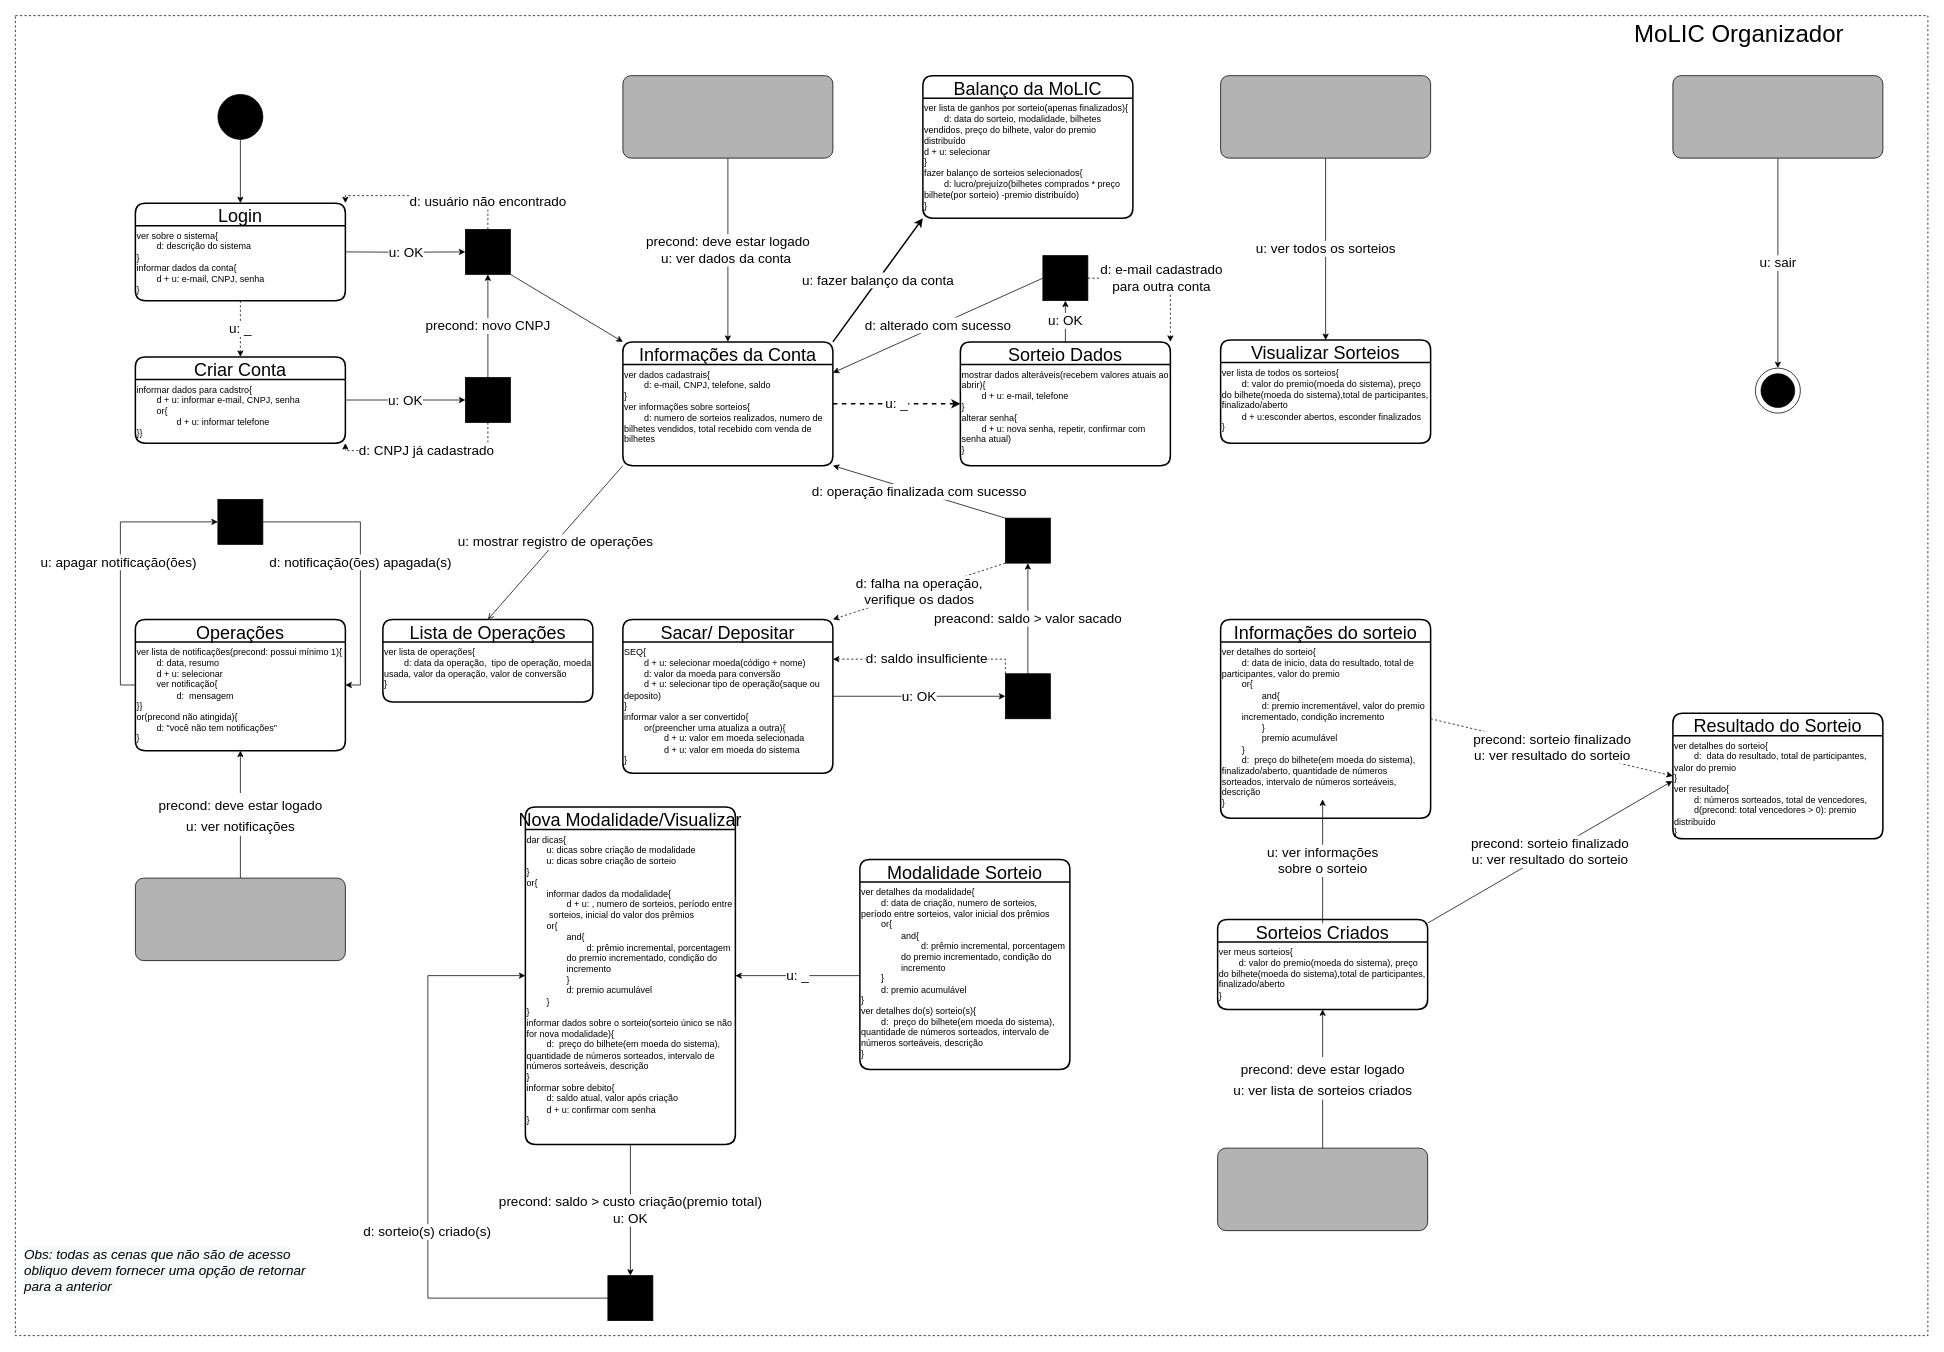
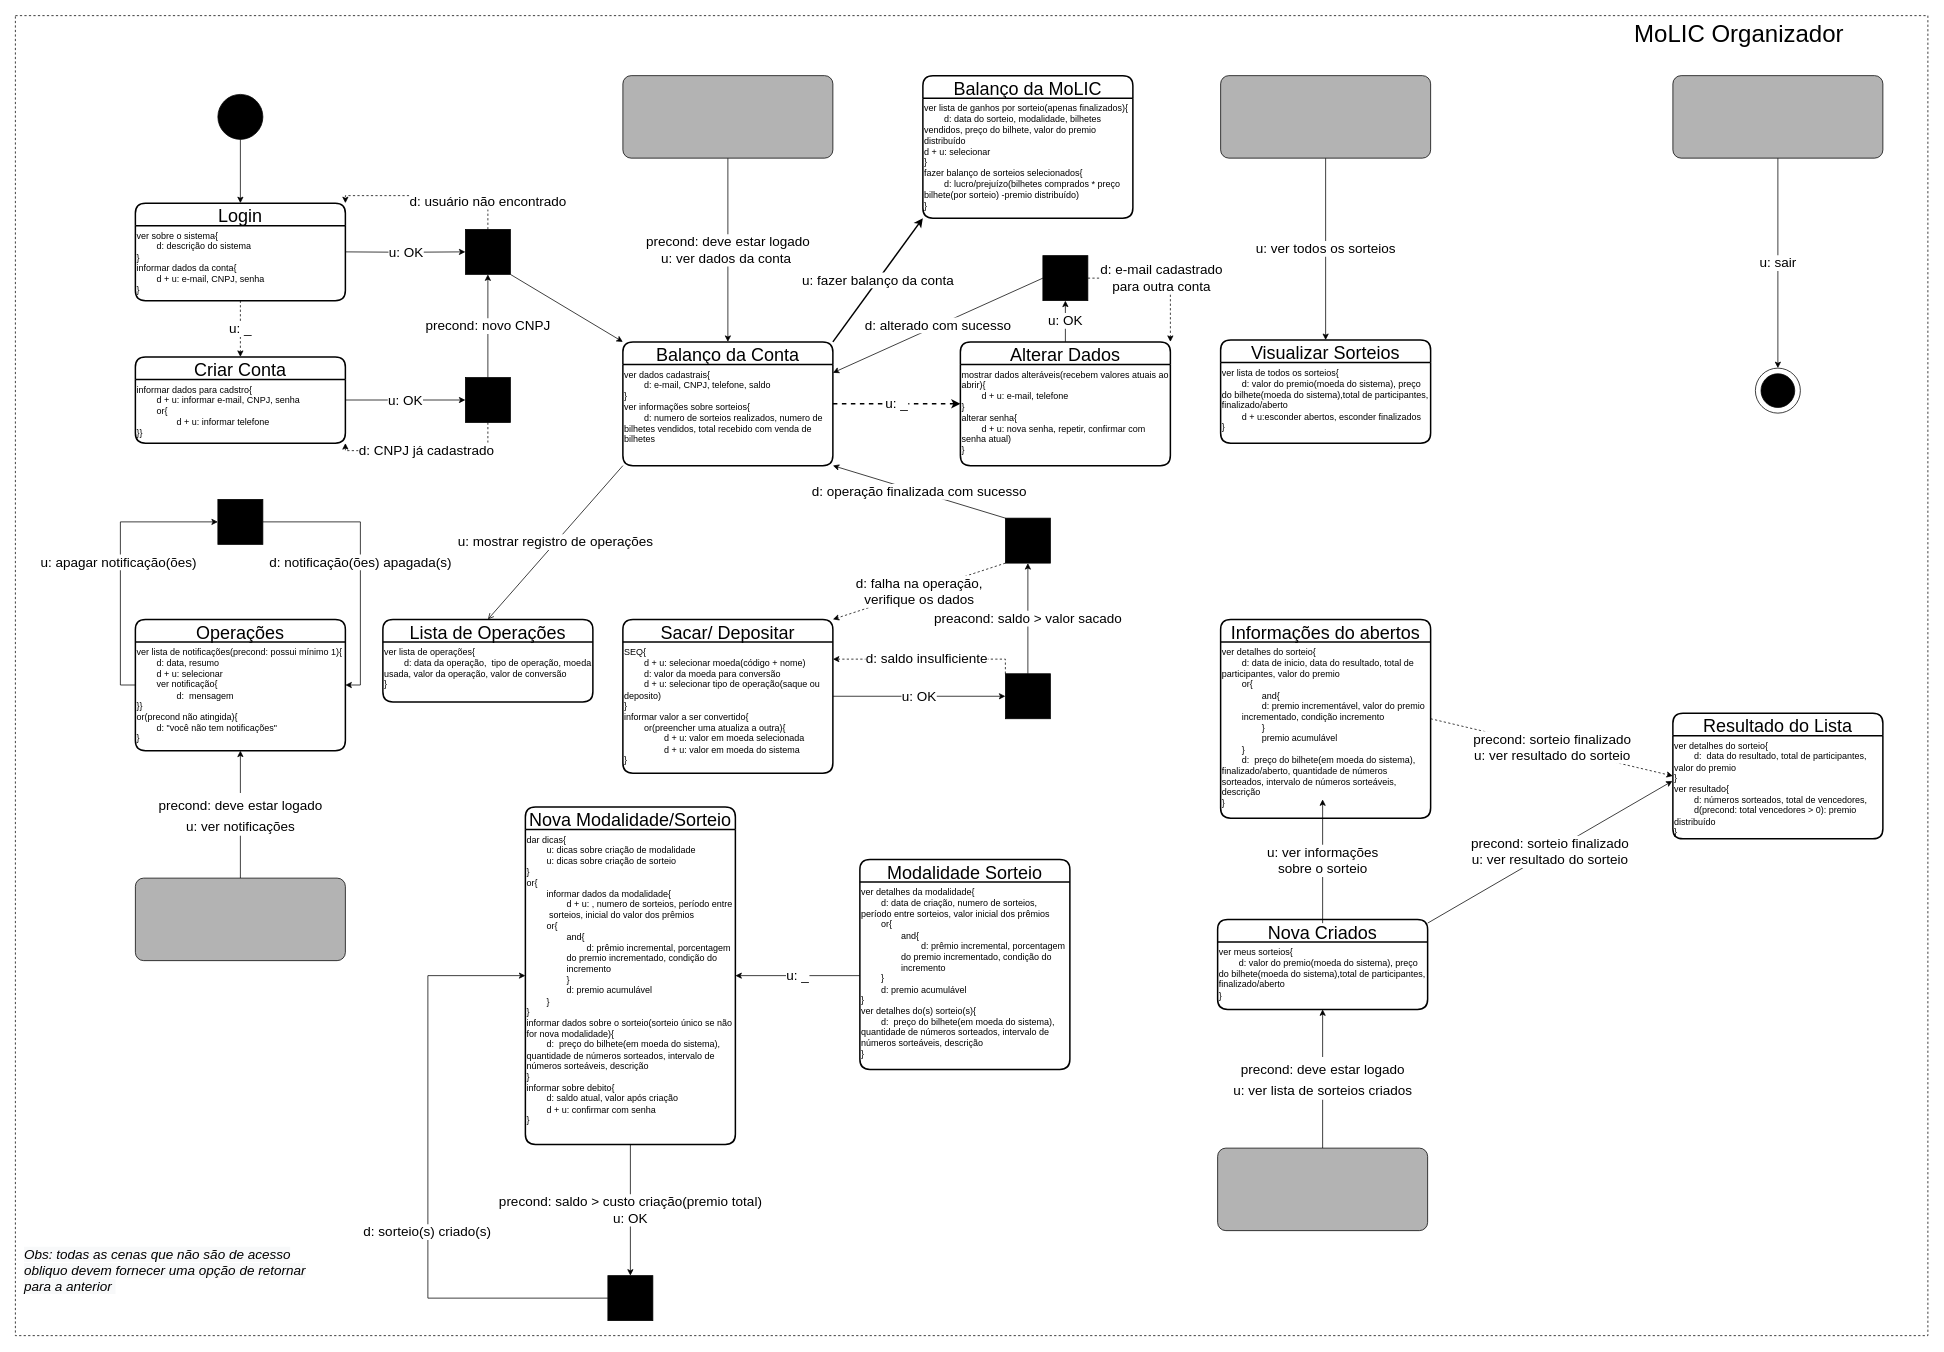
node "Informações da Conta": label "Informações da Conta" -> "Balanço da Conta"
node "Sorteio Dados": label "Sorteio Dados" -> "Alterar Dados"
node "Informações do sorteio": label "Informações do sorteio" -> "Informações do abertos"
node "Resultado do Sorteio": label "Resultado do Sorteio" -> "Resultado do Lista"
node "Nova Modalidade/Visualizar": label "Nova Modalidade/Visualizar" -> "Nova Modalidade/Sorteio"
node "Sorteios Criados": label "Sorteios Criados" -> "Nova Criados"
